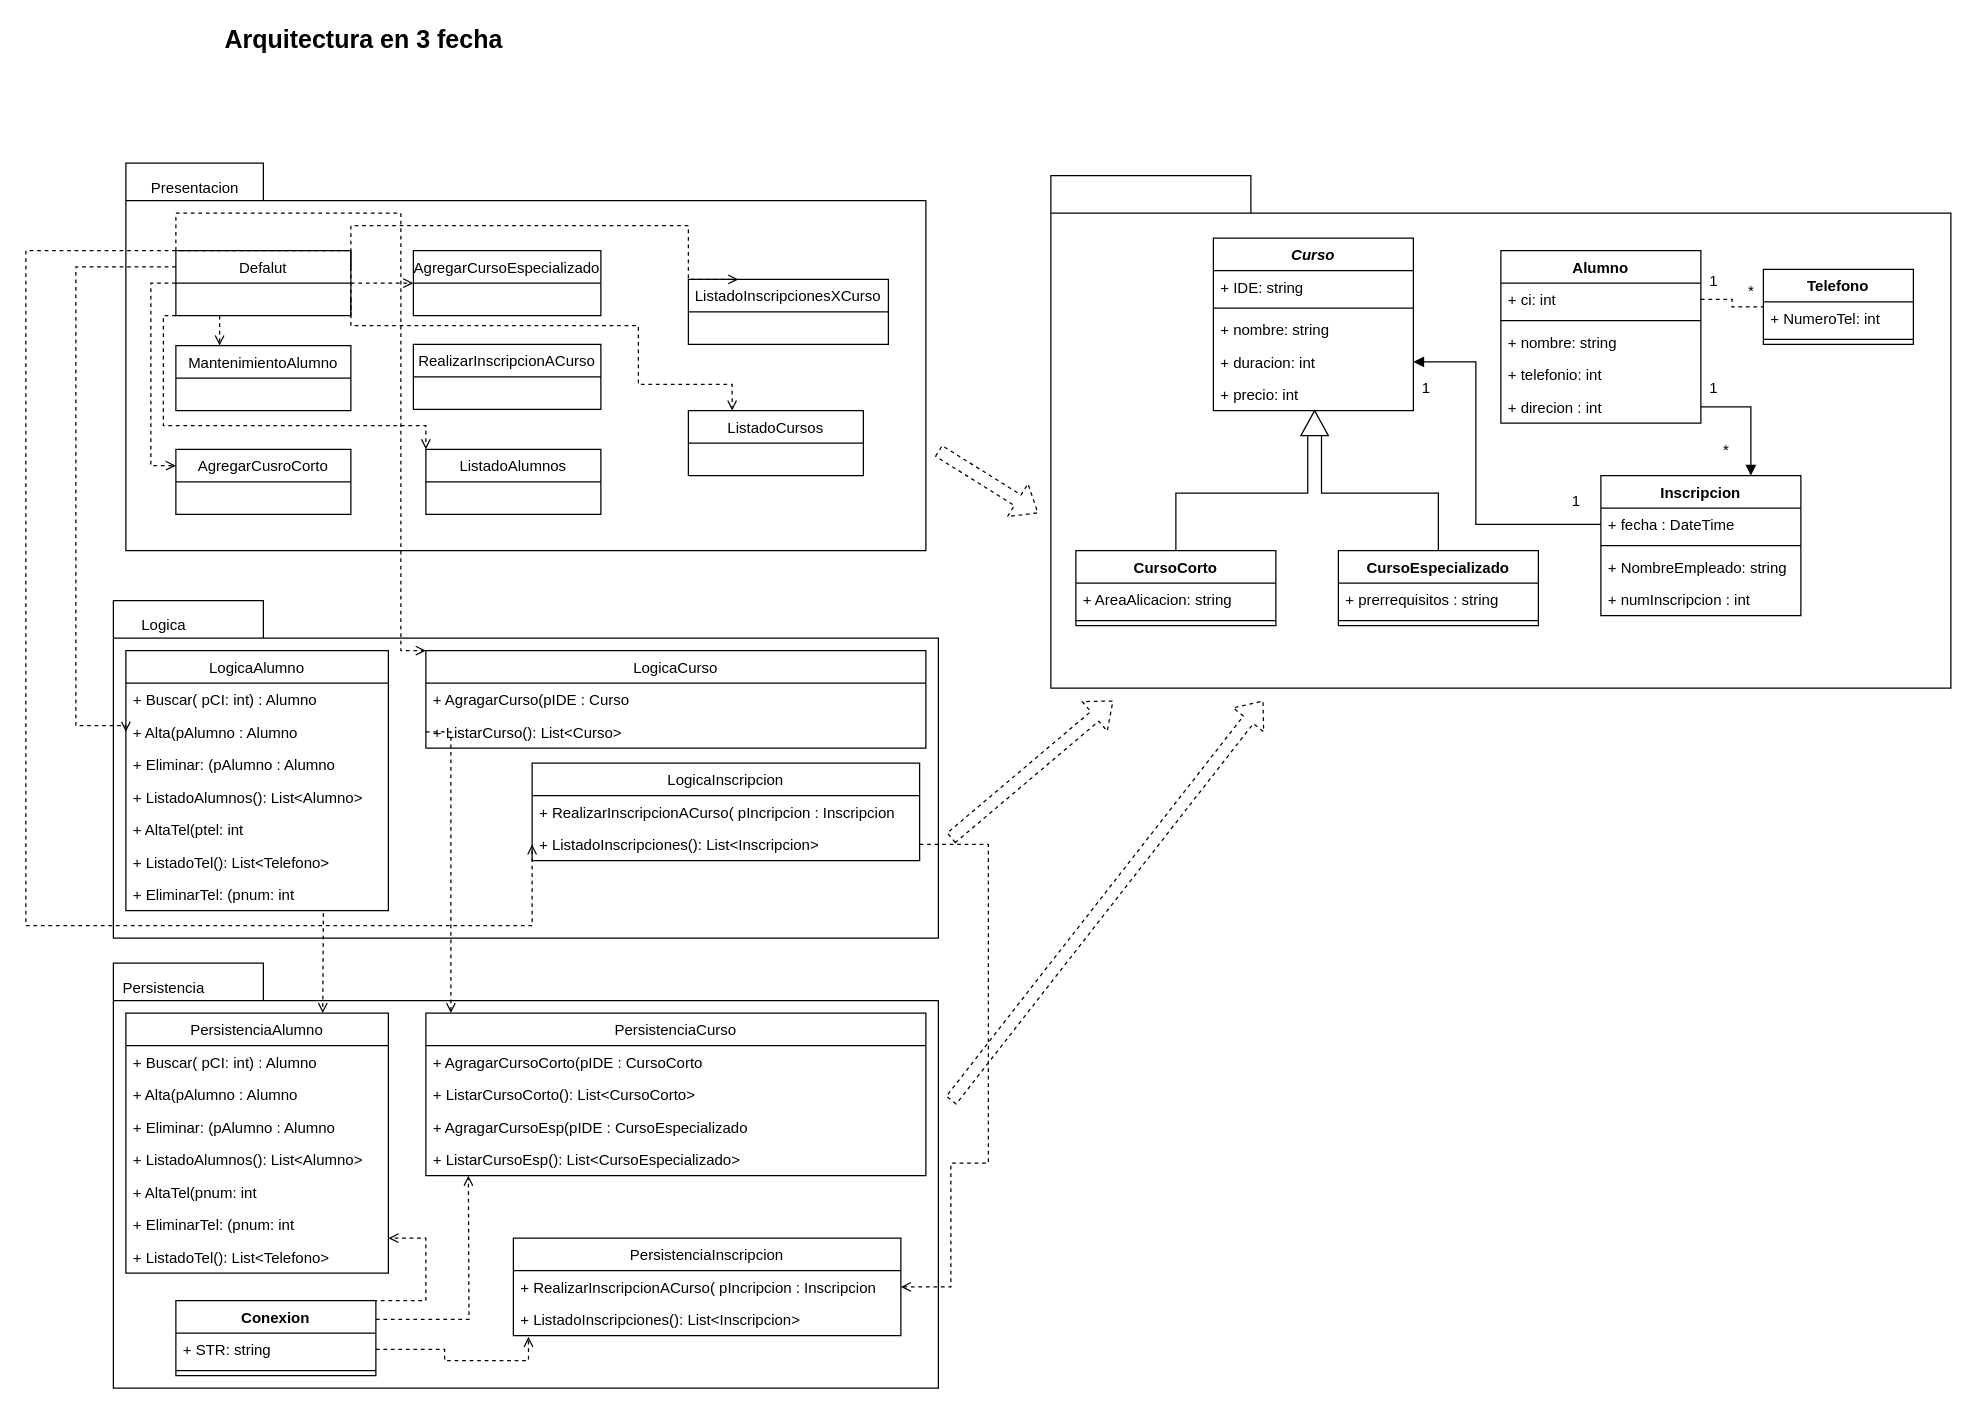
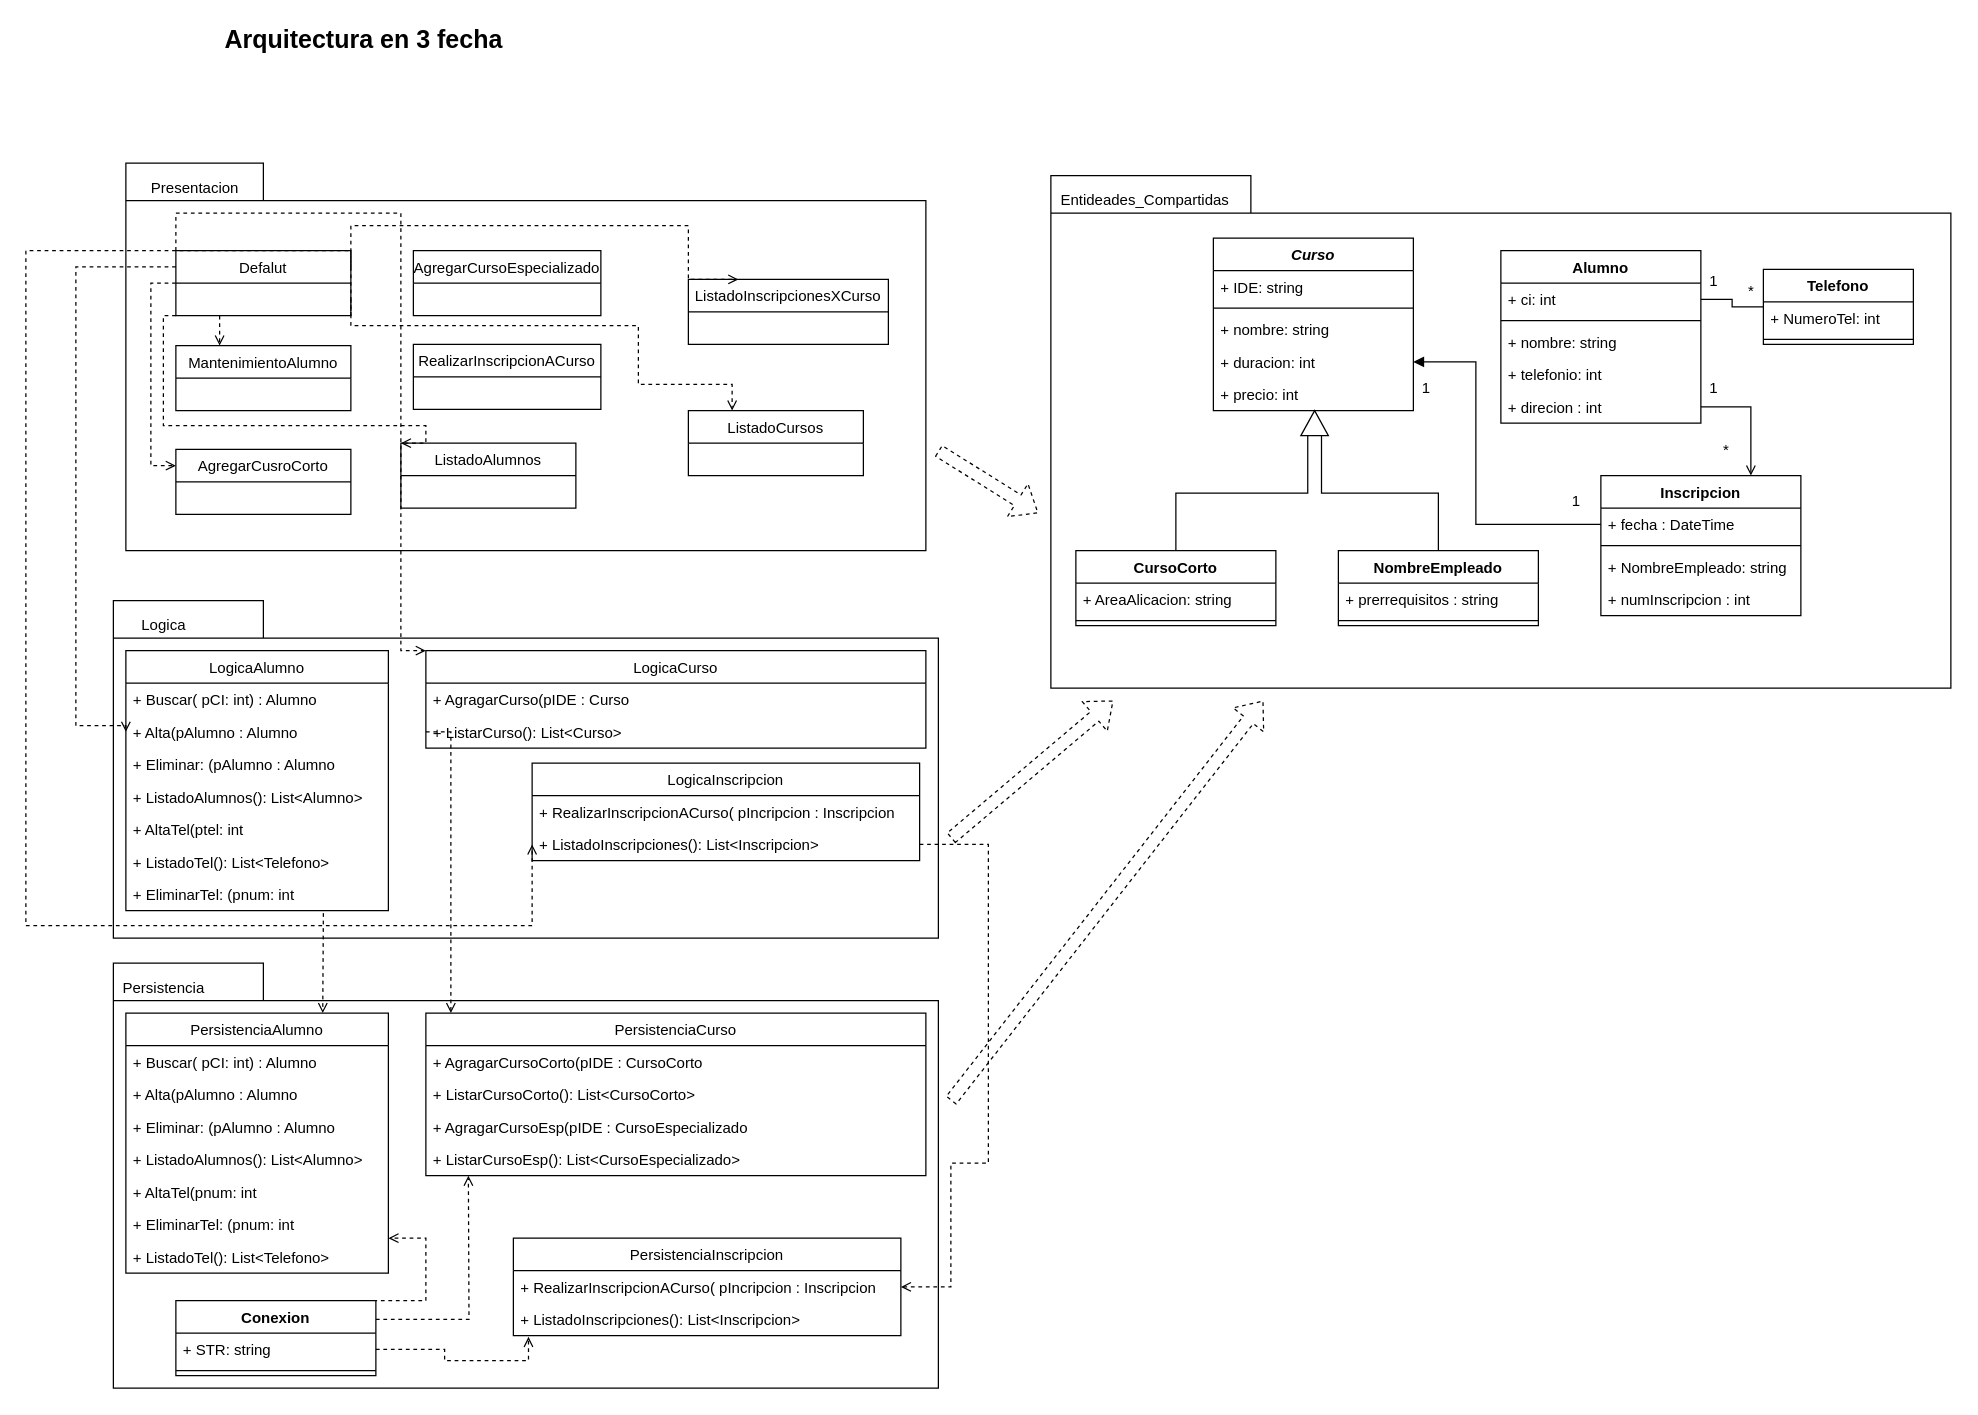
node "Entideades_Compartidas": added
edge "Defalut" -> "AgregarCursoEspecializado": removed
edge "+ ci: int" -- "+ NumeroTel: int": style dashed -> solid
edge "+ direcion : int" -> "Inscripcion": arrowhead block -> open
node "ListadoAlumnos": moved (513, 482) -> (488, 476)
node "CursoEspecializado": label "CursoEspecializado" -> "NombreEmpleado"
